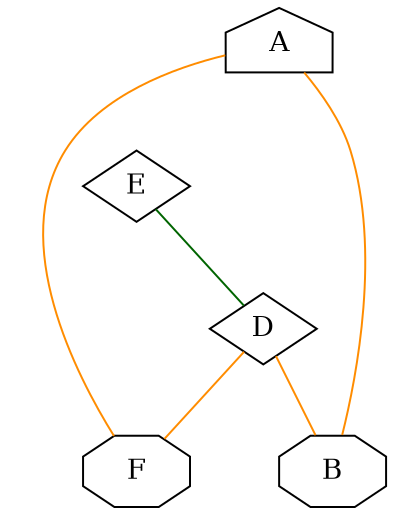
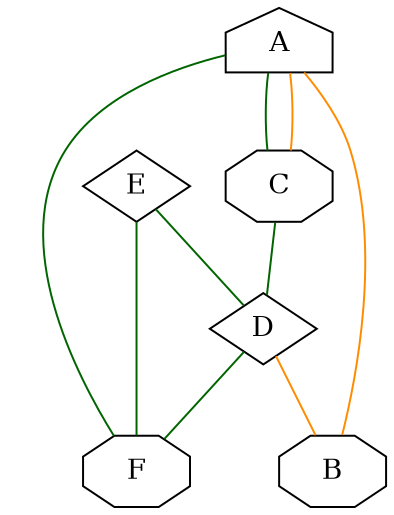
node "C": added
edge "A" -- "F": color darkorange -> darkgreen
edge "E" -- "F": added
edge "D" -- "F": color darkorange -> darkgreen
